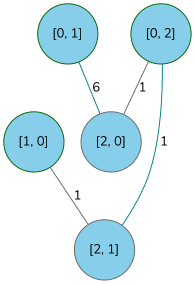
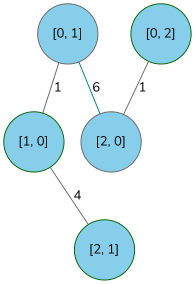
node "[0, 1]": color darkgreen -> gray40
edge "[0, 1]" -- "[1, 0]": added, label "1"
edge "[0, 2]" -- "[2, 1]": removed, label "1"
edge "[1, 0]" -- "[2, 1]": label "1" -> "4"
node "[2, 1]": color gray40 -> darkgreen
